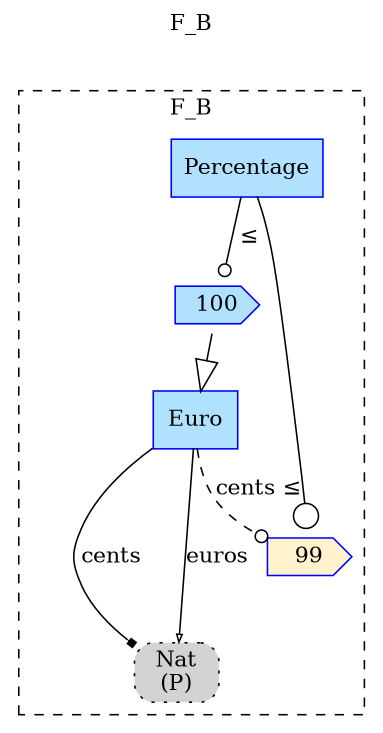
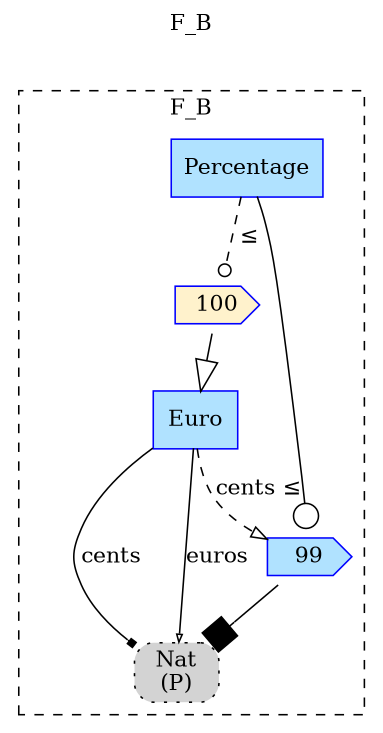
edge "Percentage" -> "100": style solid -> dashed
node "100": fillcolor lightskyblue1 -> #fff2cc
edge "Euro" -> "99": arrowhead odot -> onormal
node "99": fillcolor #fff2cc -> lightskyblue1
edge "99" -> "Nat": added
